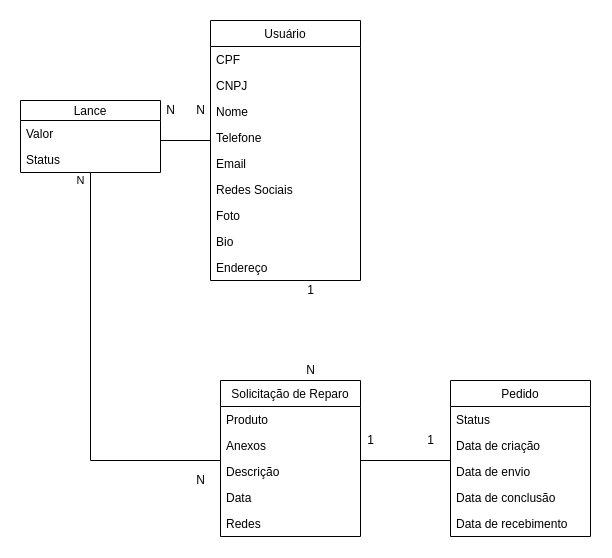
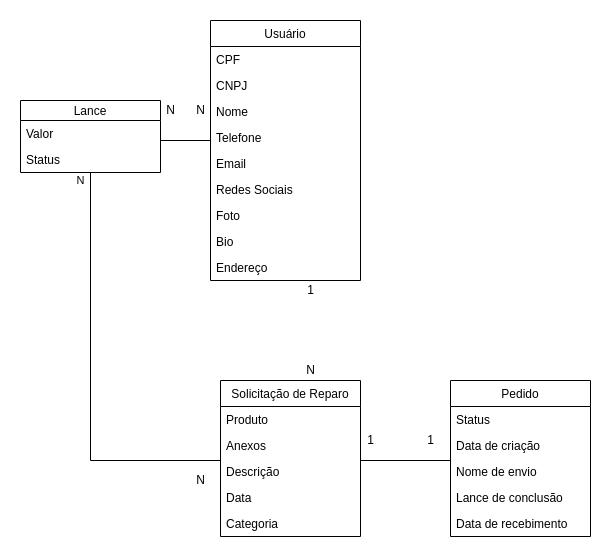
node "Data de envio": label "Data de envio" -> "Nome de envio"
node "Data de conclusão": label "Data de conclusão" -> "Lance de conclusão"
node "Redes": label "Redes" -> "Categoria"
